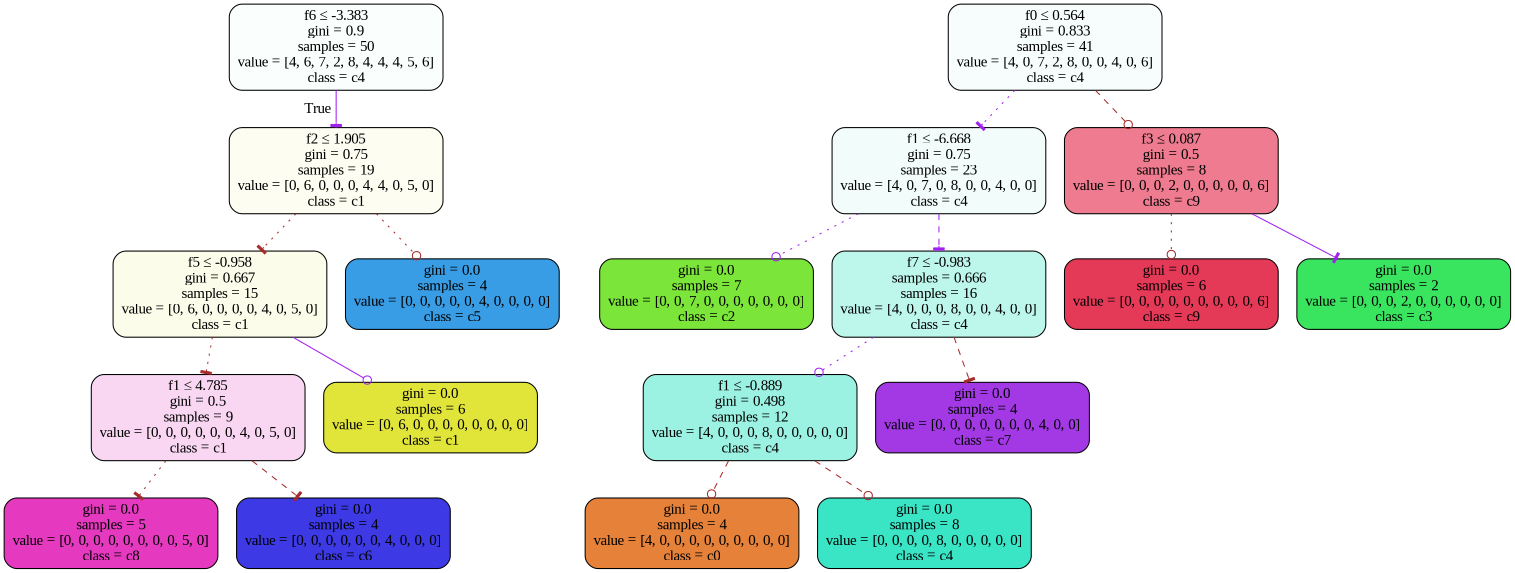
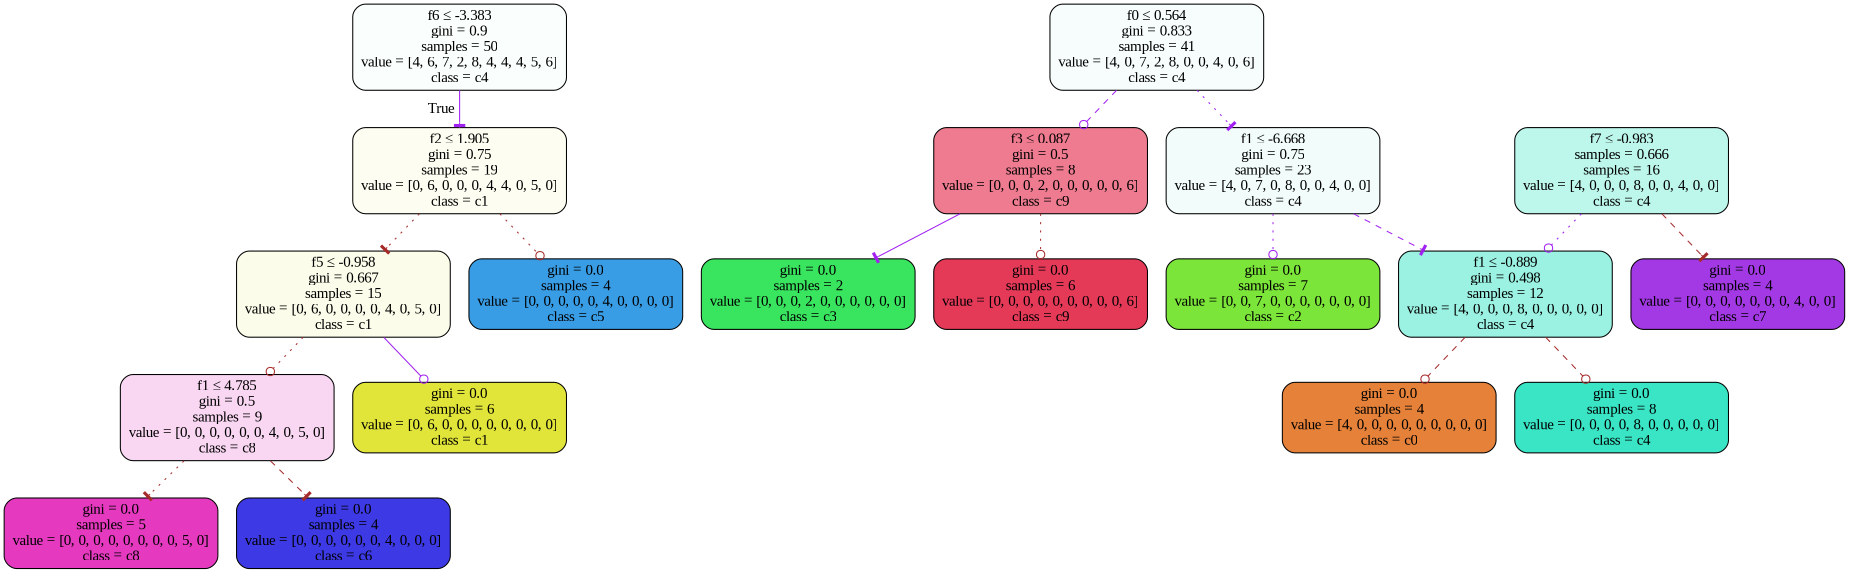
edge "f0 ≤ 0.564" -> "f3 ≤ 0.087": color brown -> purple
edge "f1 ≤ -6.668" -> "f7 ≤ -0.983": now "f1 ≤ -6.668" -> "f1 ≤ -0.889"
edge "f5 ≤ -0.958" -> "f1 ≤ 4.785": arrowhead tee -> odot
node "f1 ≤ 4.785": text "class = c1" -> "class = c8"
